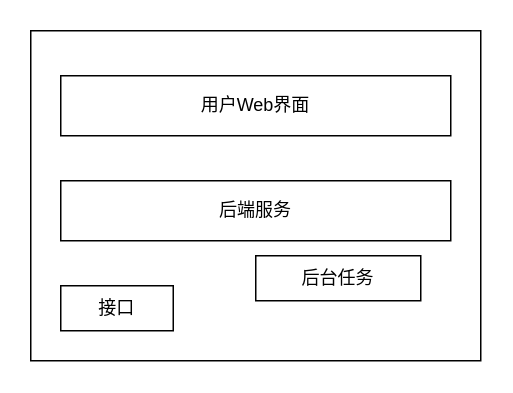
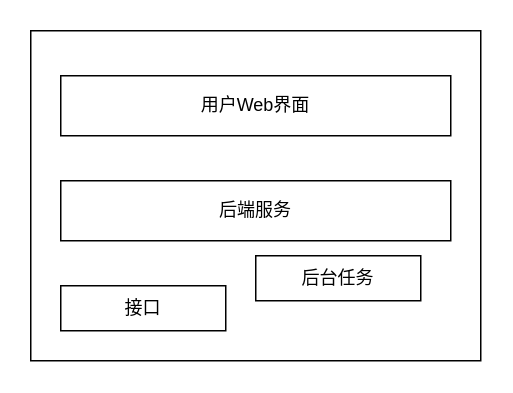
node "接口": size 113x45 -> 165x45
